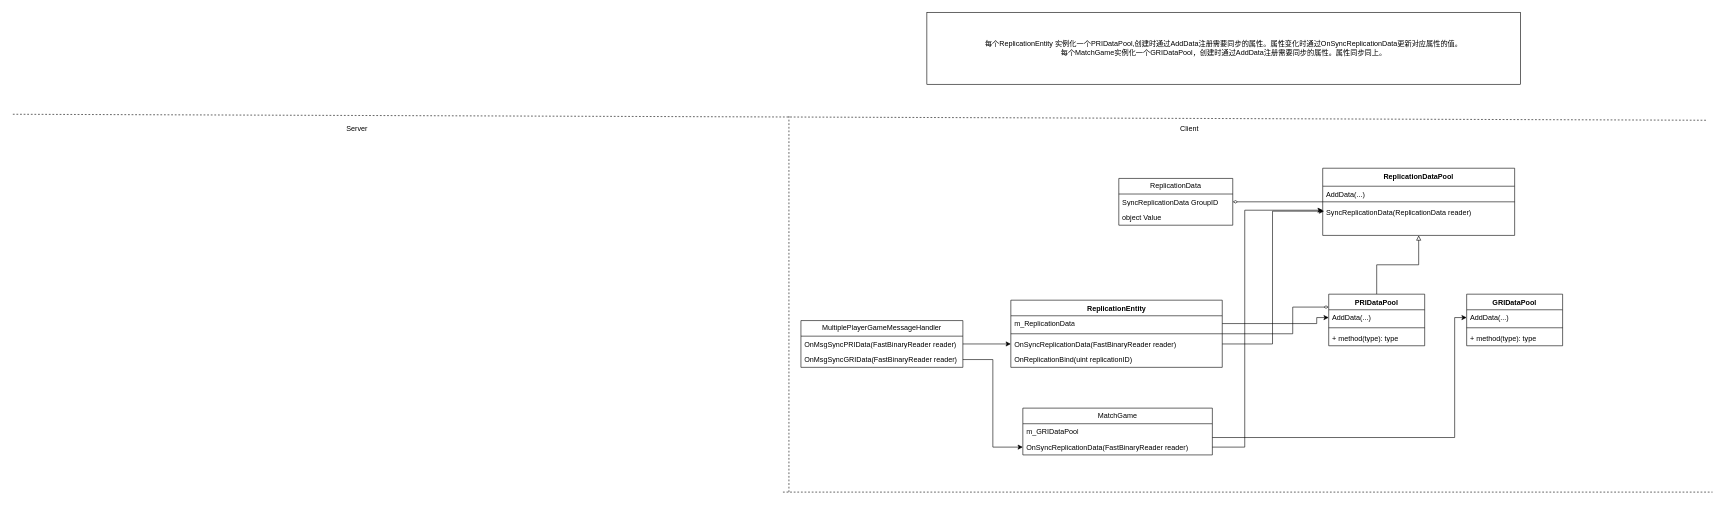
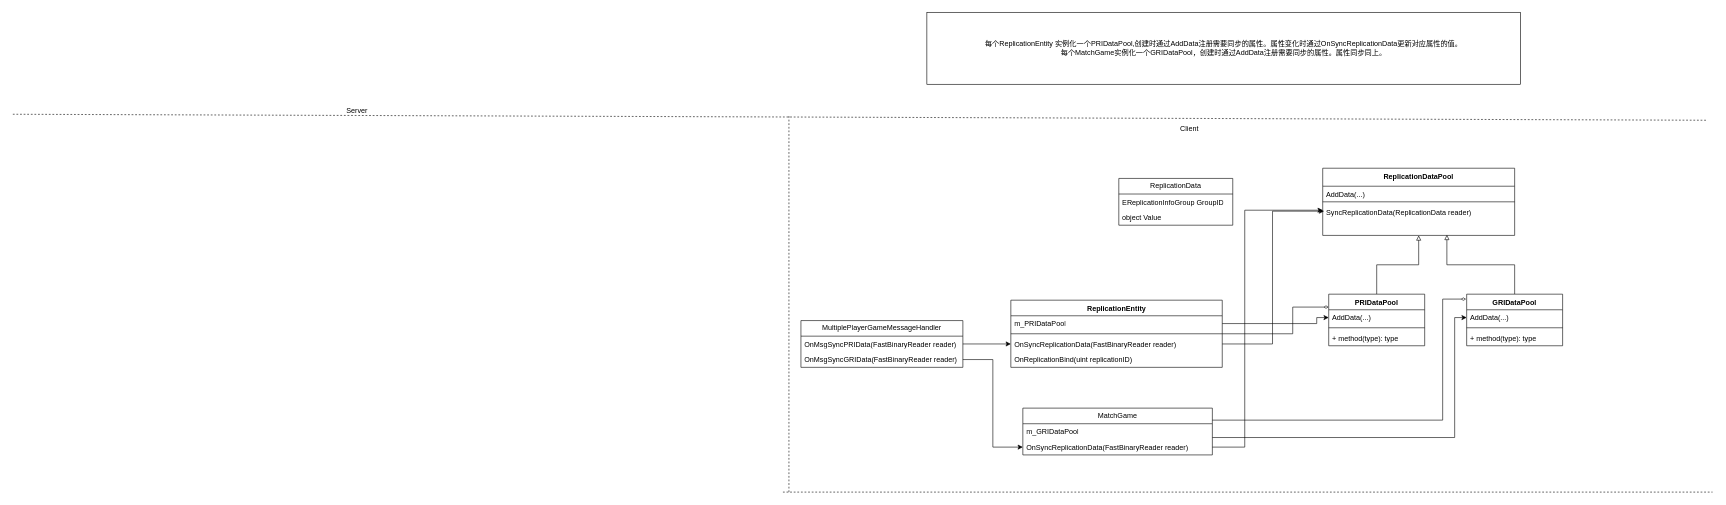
node "Server": moved (357, 129) -> (357, 111)
edge "ReplicationDataPool" -> "ReplicationData": removed
node "SyncReplicationData GroupID": label "SyncReplicationData GroupID" -> "EReplicationInfoGroup GroupID"
edge "GRIDataPool" -> "SyncReplicationData(ReplicationData reader)": added
node "m_ReplicationData": label "m_ReplicationData" -> "m_PRIDataPool"
edge "MatchGame" -> "GRIDataPool": added
